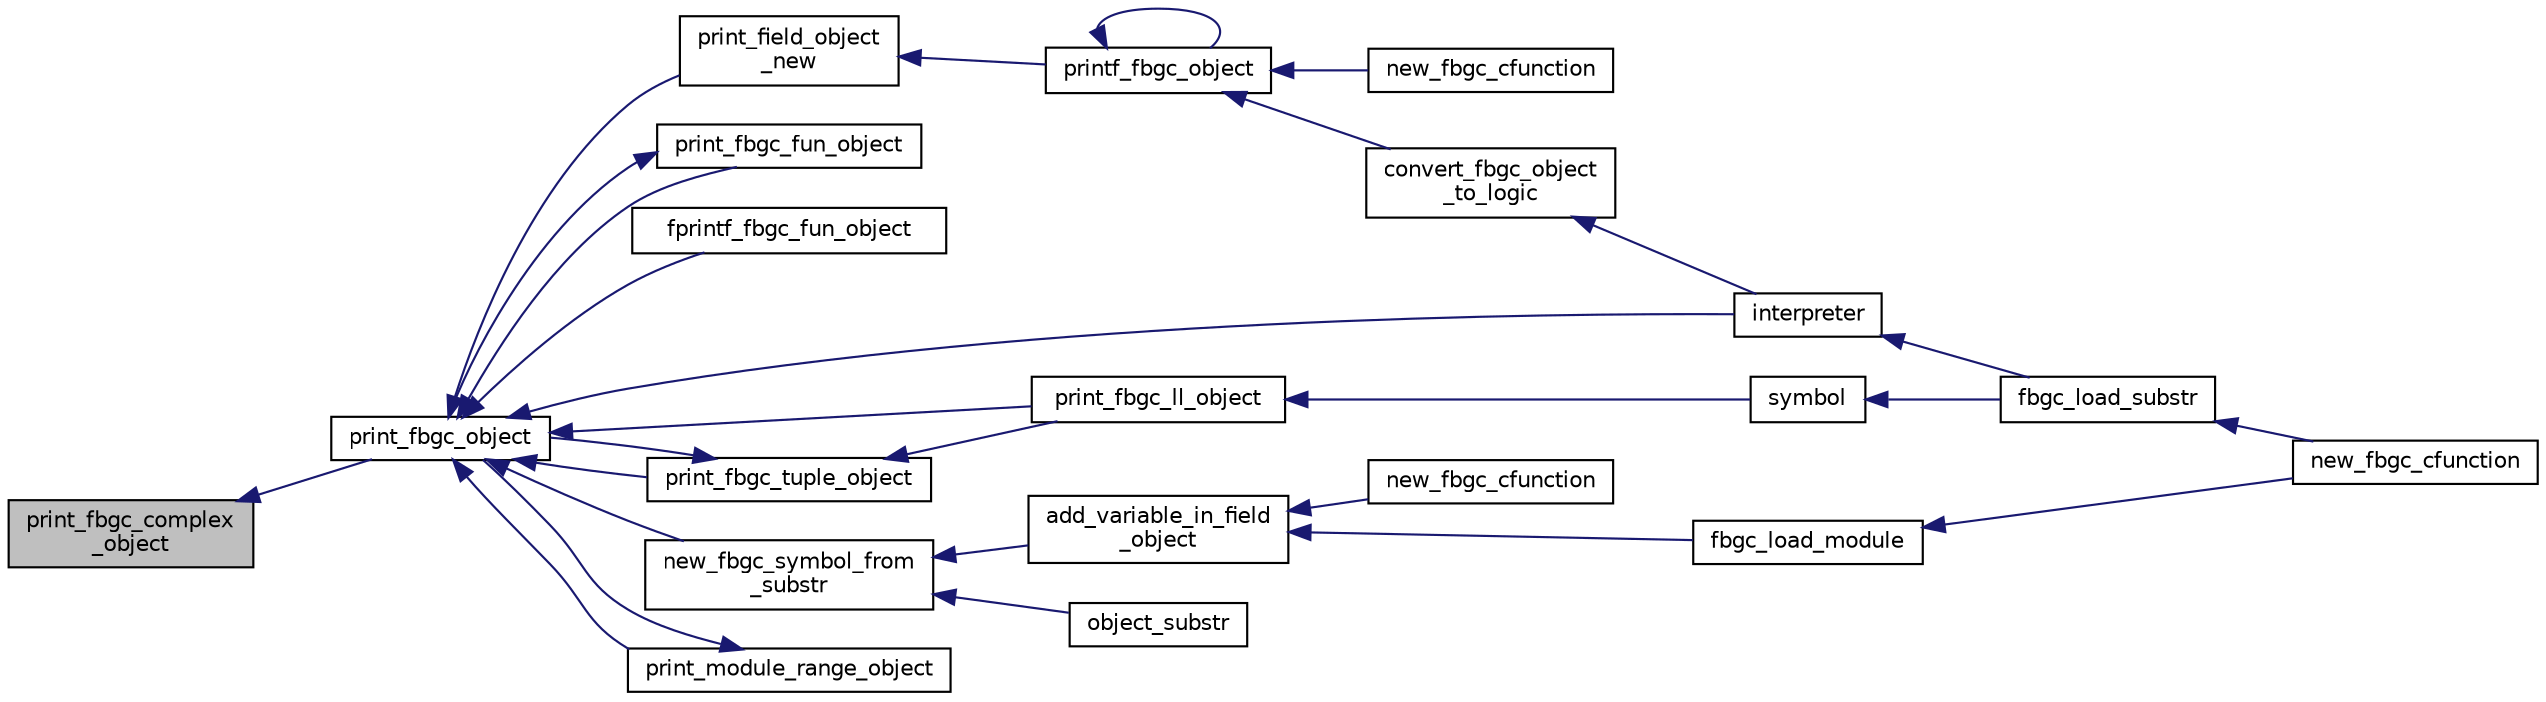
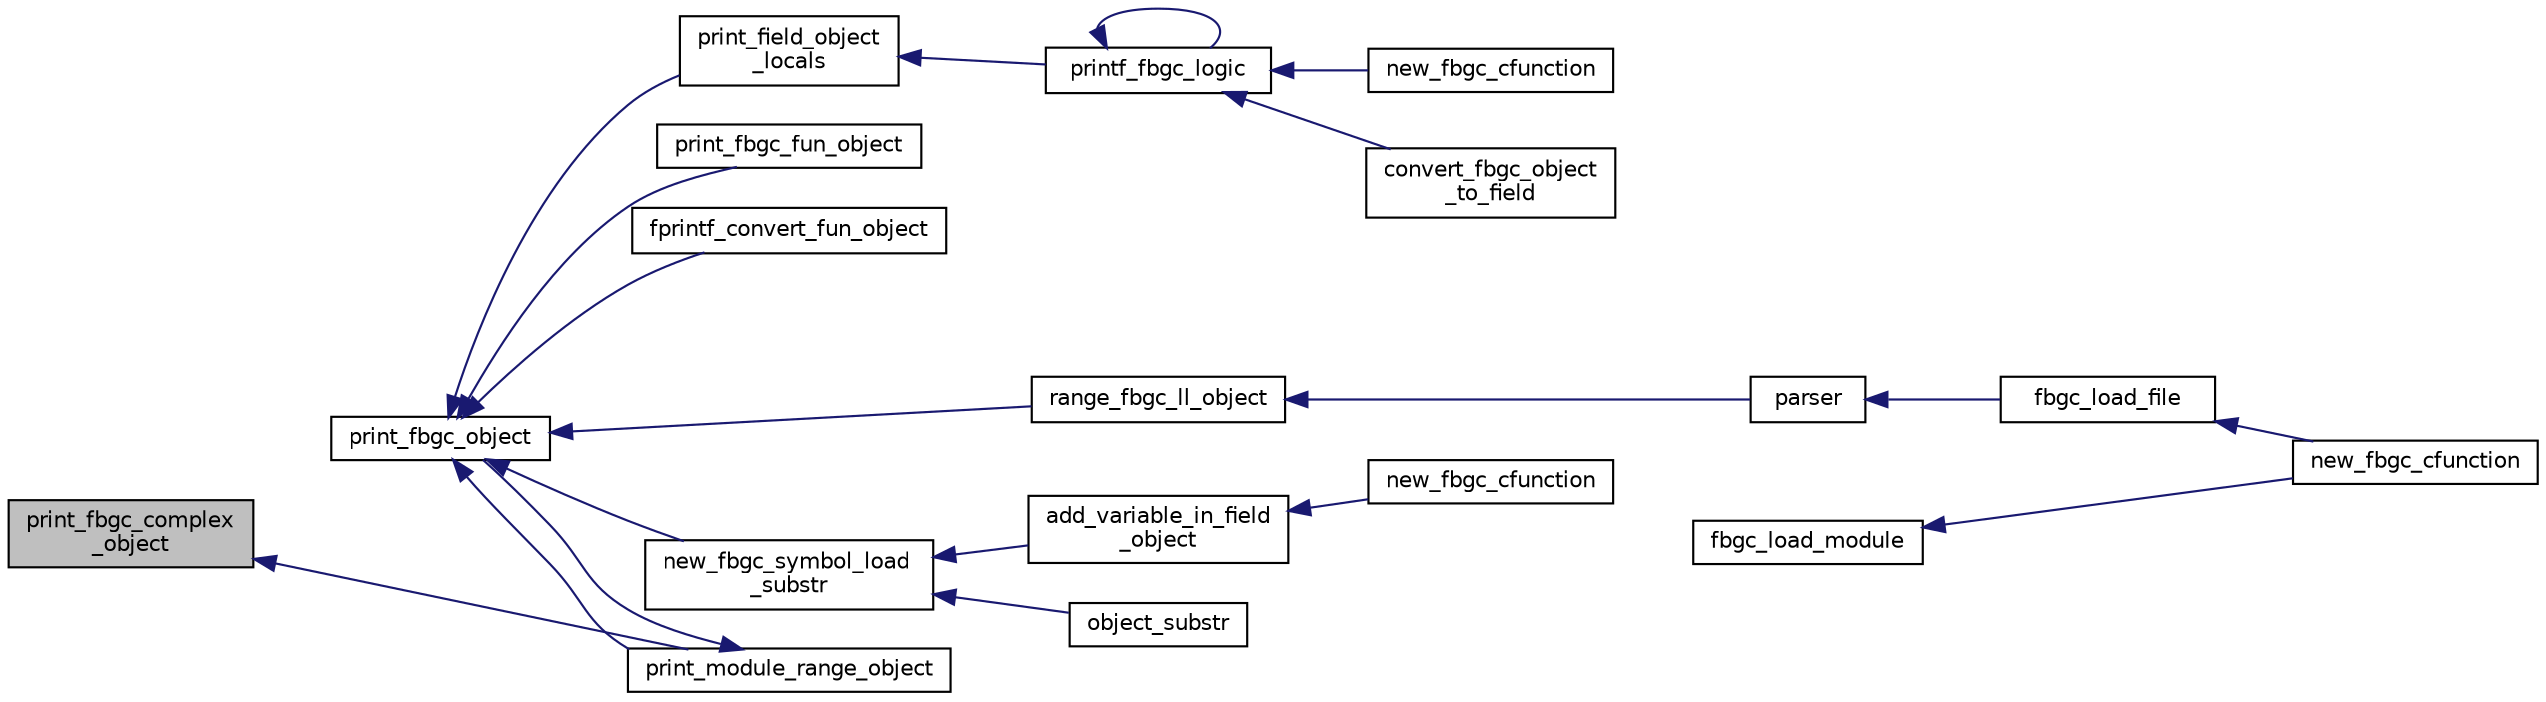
node "print_field_object _new": label "print_field_object _new" -> "print_field_object _locals"
node "printf_fbgc_object": label "printf_fbgc_object" -> "printf_fbgc_logic"
node "convert_fbgc_object _to_logic": label "convert_fbgc_object _to_logic" -> "convert_fbgc_object _to_field"
node "fprintf_fbgc_fun_object": label "fprintf_fbgc_fun_object" -> "fprintf_convert_fun_object"
edge "print_fbgc_object" -> "print_fbgc_fun_object": removed
node "interpreter": removed
node "print_fbgc_ll_object": label "print_fbgc_ll_object" -> "range_fbgc_ll_object"
node "symbol": label "symbol" -> "parser"
node "fbgc_load_substr": label "fbgc_load_substr" -> "fbgc_load_file"
edge "print_fbgc_object" -> "print_fbgc_complex _object": now "print_module_range_object" -> "print_fbgc_complex _object"
node "print_fbgc_tuple_object": removed
edge "fbgc_load_module" -> "add_variable_in_field _object": removed
node "new_fbgc_symbol_from _substr": label "new_fbgc_symbol_from _substr" -> "new_fbgc_symbol_load _substr"
